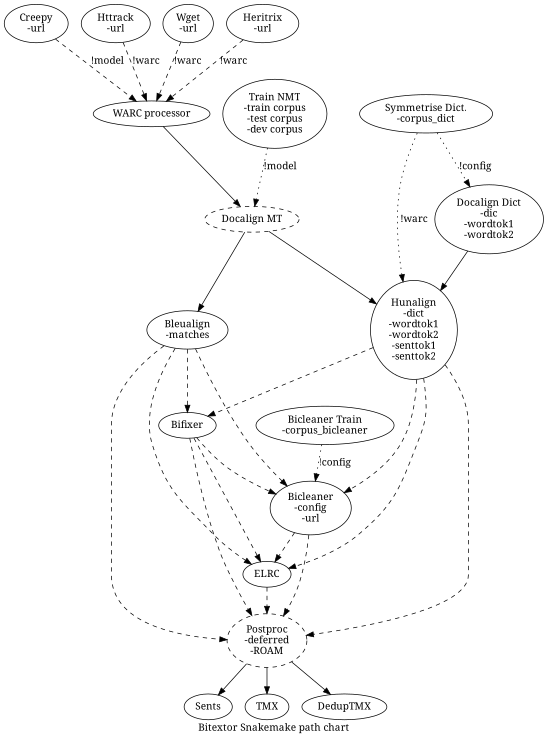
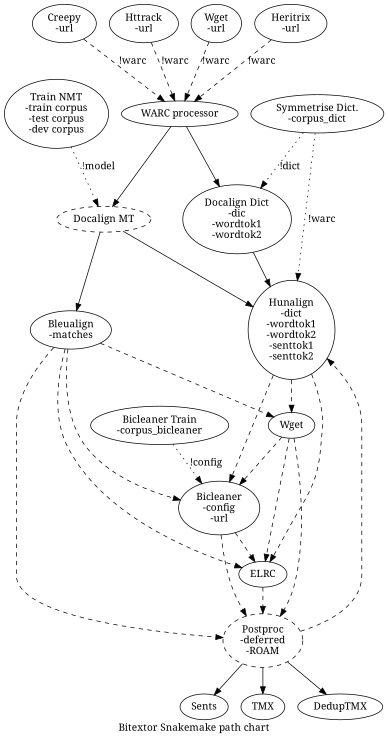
edge "Creepy -url" -> "WARC processor": label "!model" -> "!warc"
edge "WARC processor" -> "Docalign Dict -dic -wordtok1 -wordtok2": added
edge "Symmetrise Dict. -corpus_dict" -> "Docalign Dict -dic -wordtok1 -wordtok2": label "!config" -> "!dict"
node "Bifixer": label "Bifixer" -> "Wget"
edge "Hunalign -dict -wordtok1 -wordtok2 -senttok1 -senttok2" -> "Postproc -deferred -ROAM": reversed
